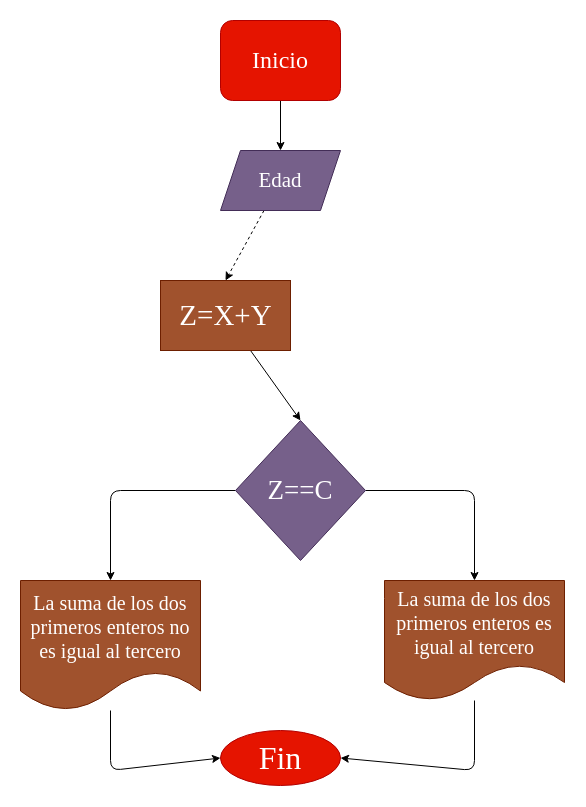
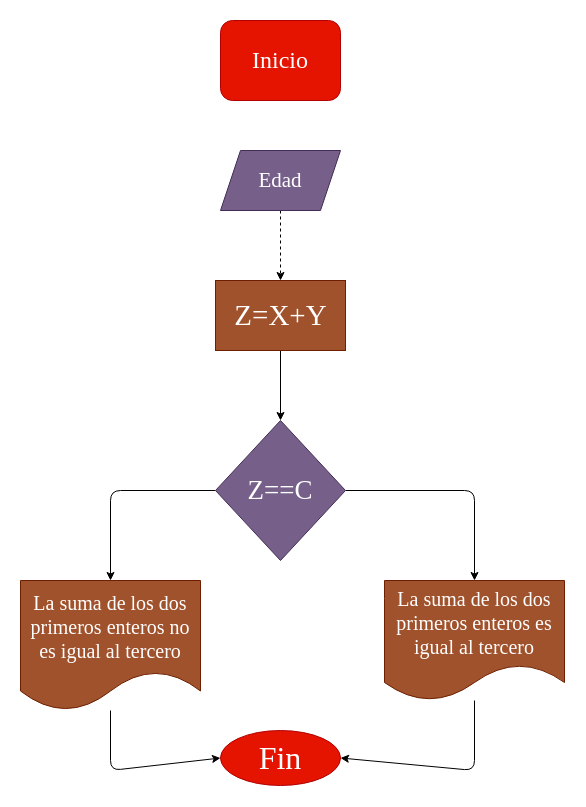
edge "Inicio" -> "Edad": removed
node "Z=X+Y": moved (226, 316) -> (281, 316)
node "Z==C": moved (301, 491) -> (281, 491)
